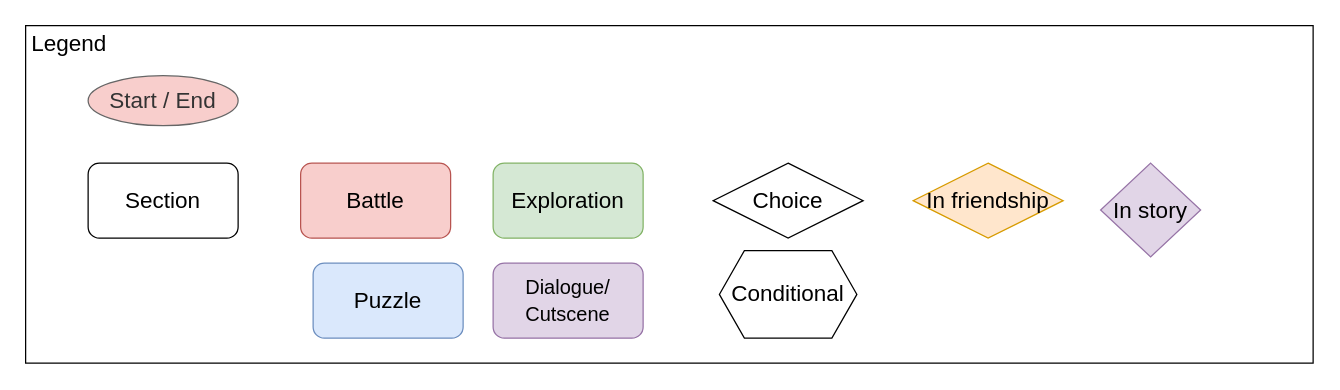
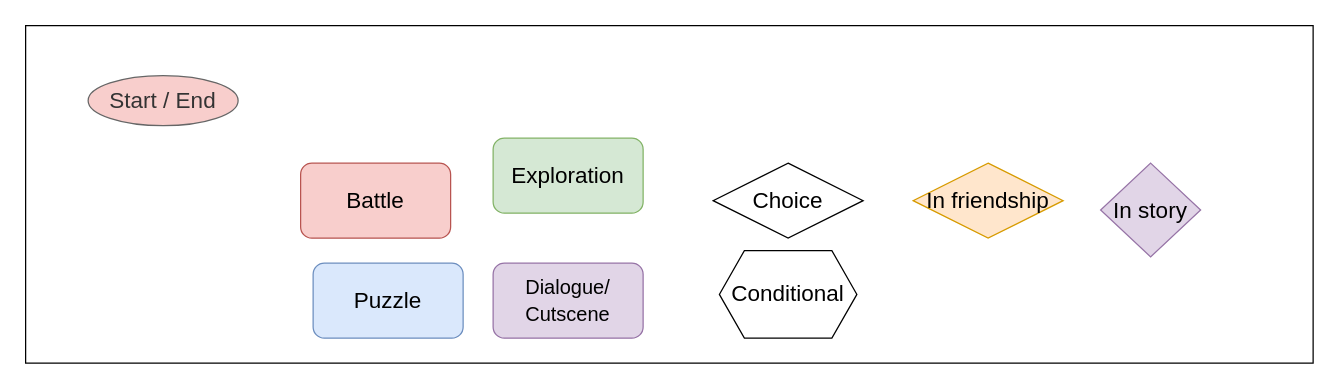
node "Legend": removed
node "Section": removed
node "Exploration": moved (568, 201) -> (568, 176)
